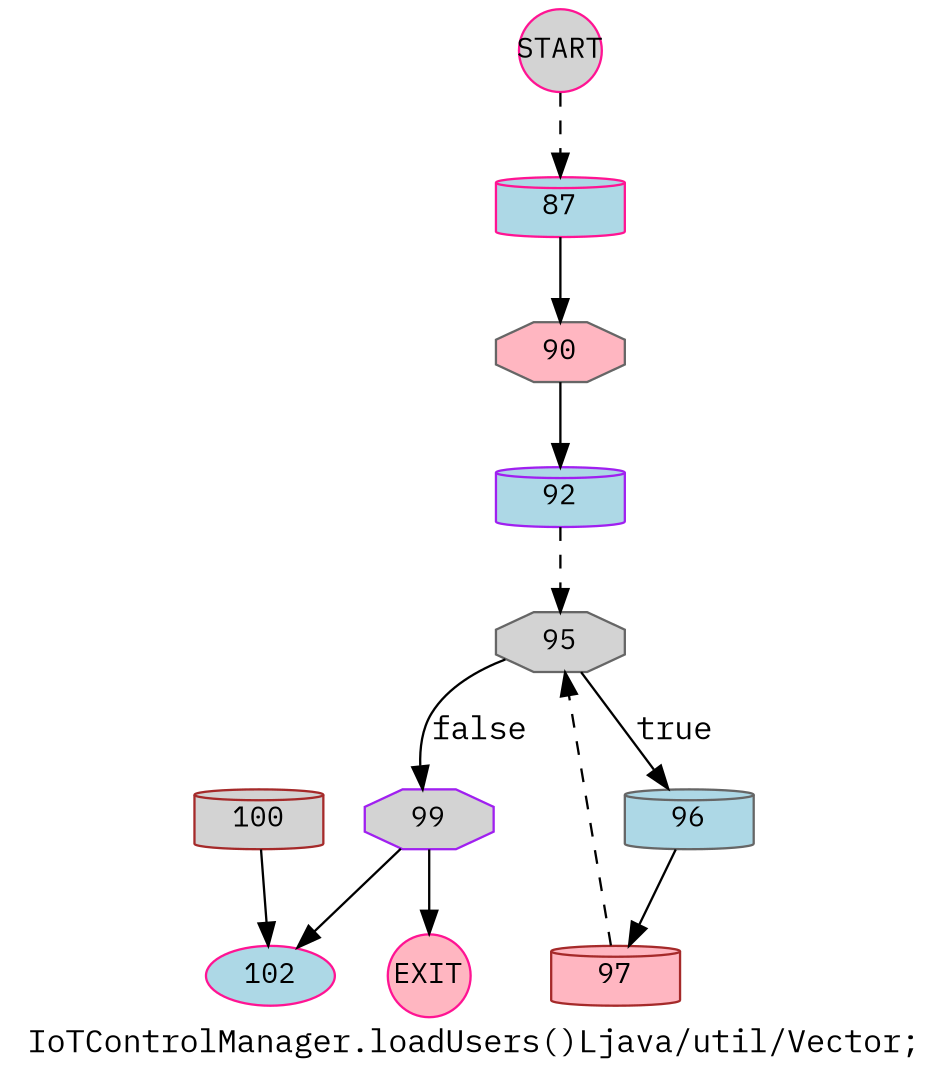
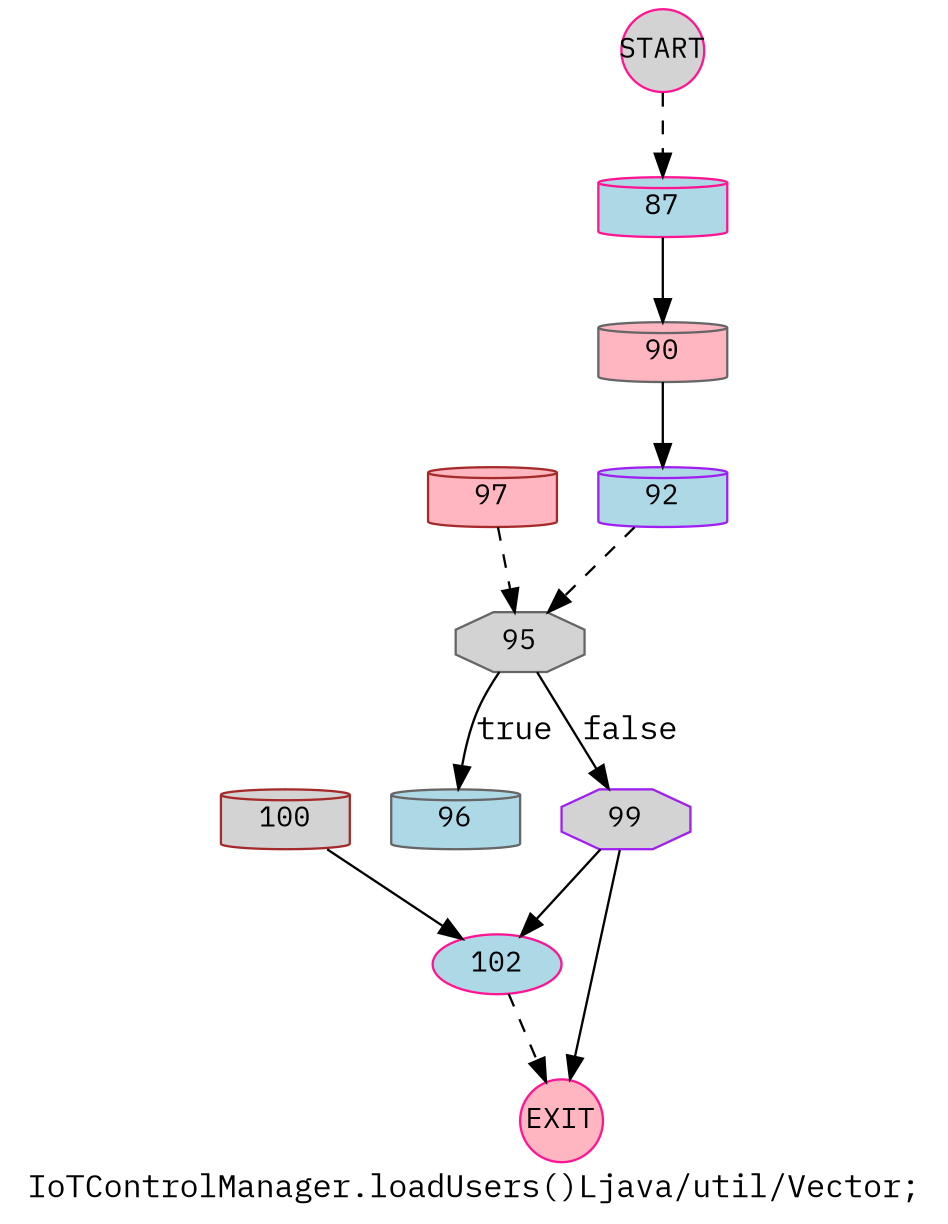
node "90": shape octagon -> cylinder
edge "96" -> "97": removed
edge "102" -> "EXIT": added
